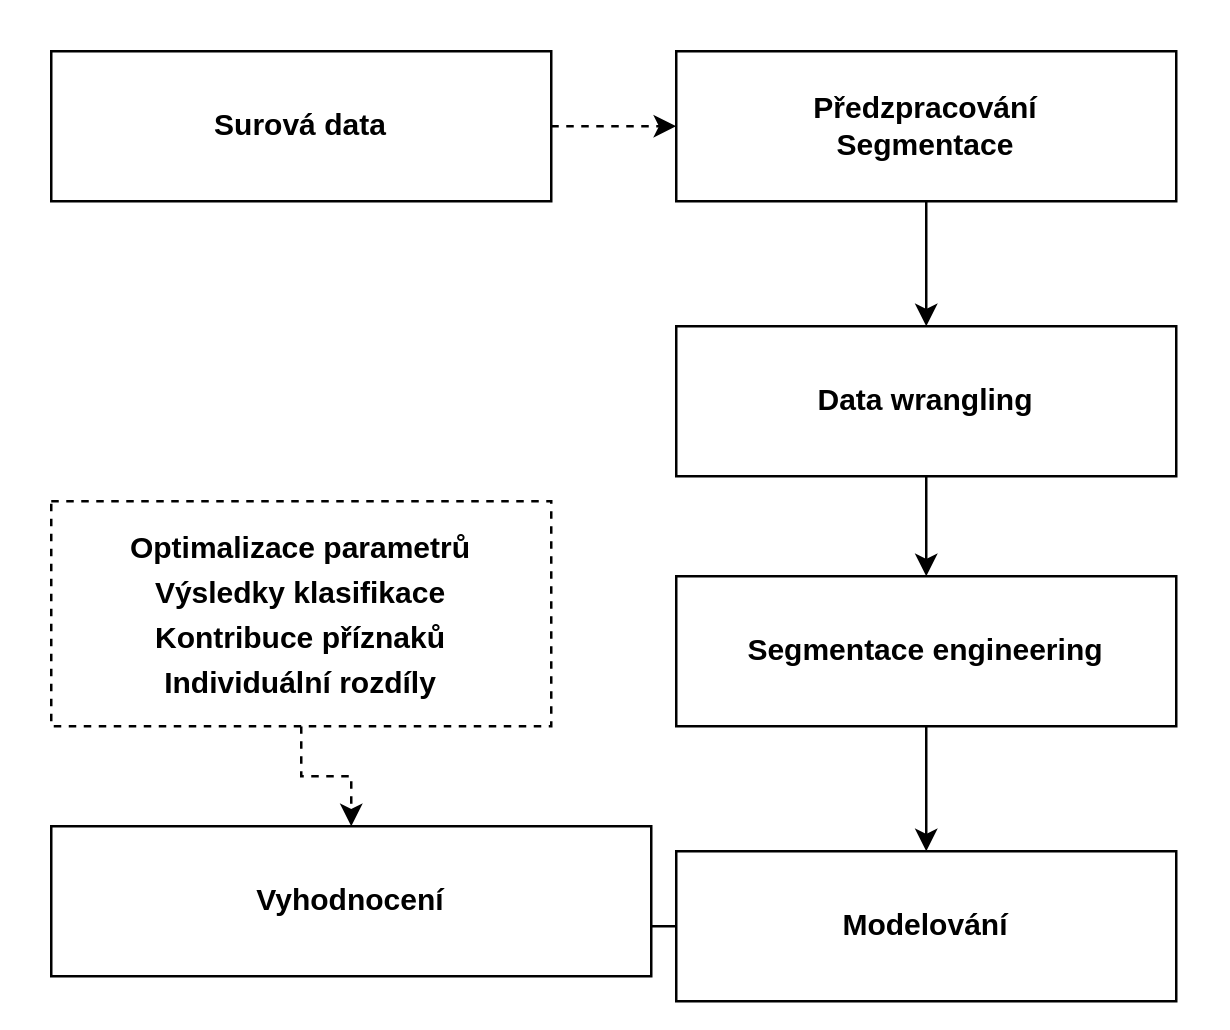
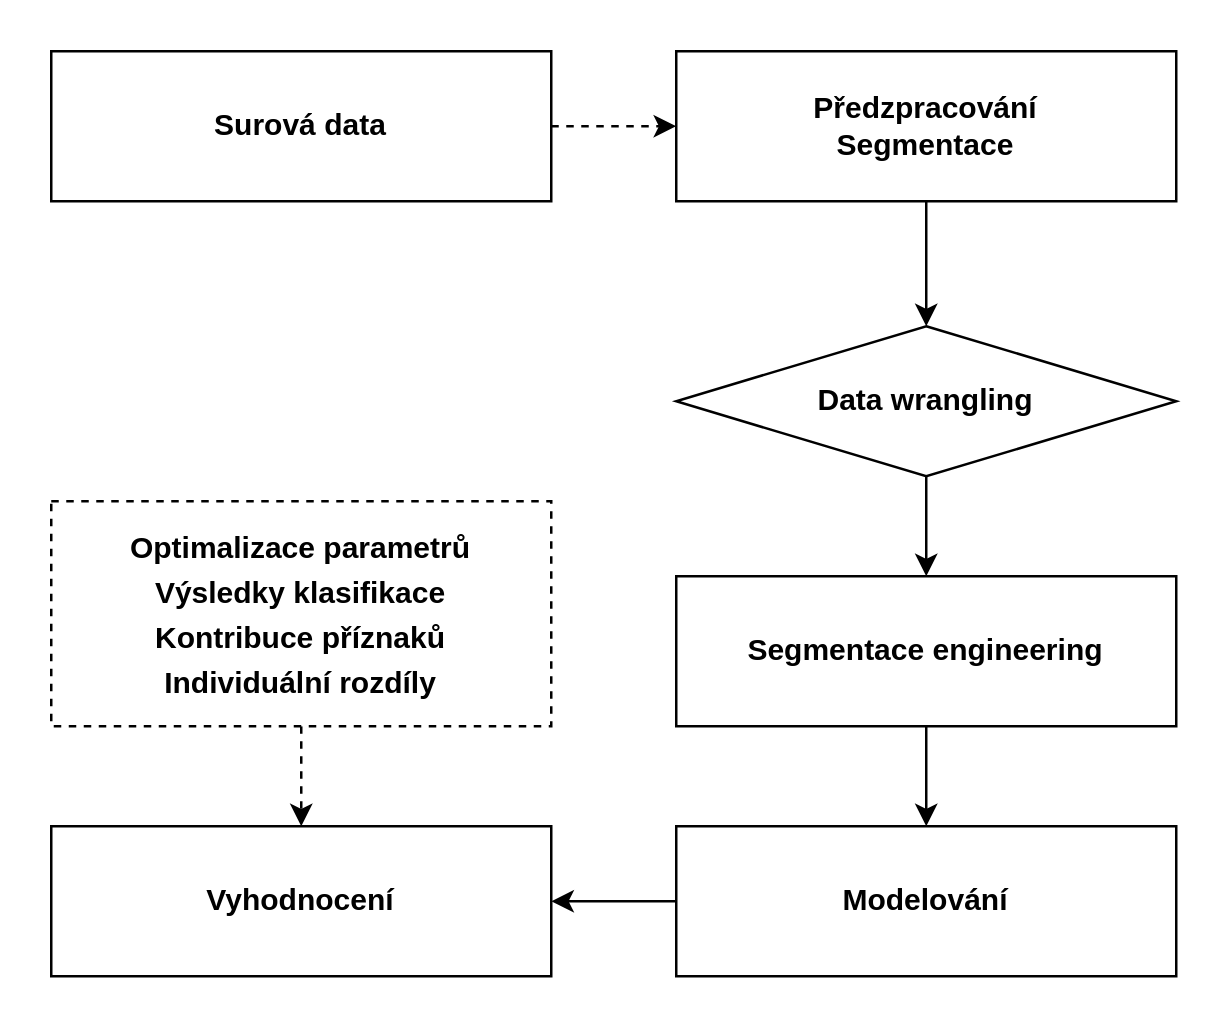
node "Data wrangling": shape rectangle -> diamond
node "Vyhodnocení": size 600x150 -> 500x150
node "Modelování": moved (926, 926) -> (926, 901)
